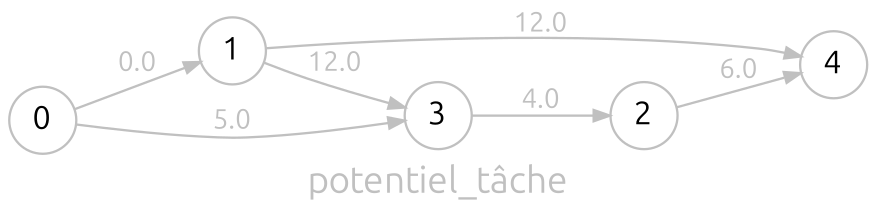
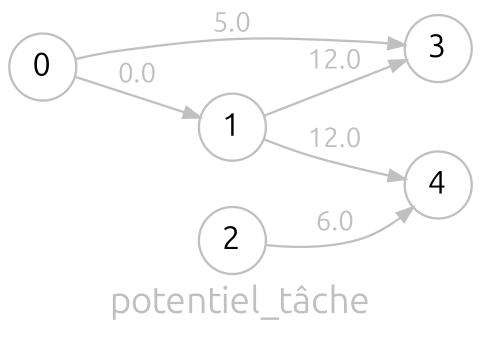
edge "3" -> "2": removed, label "4.0"
